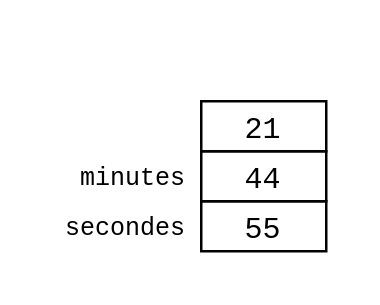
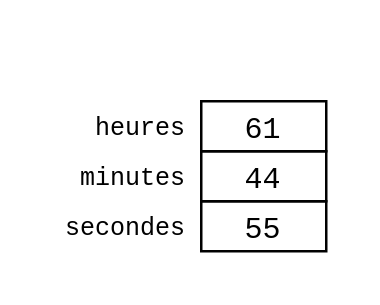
node "heures": added
node "21": label "21" -> "61"
